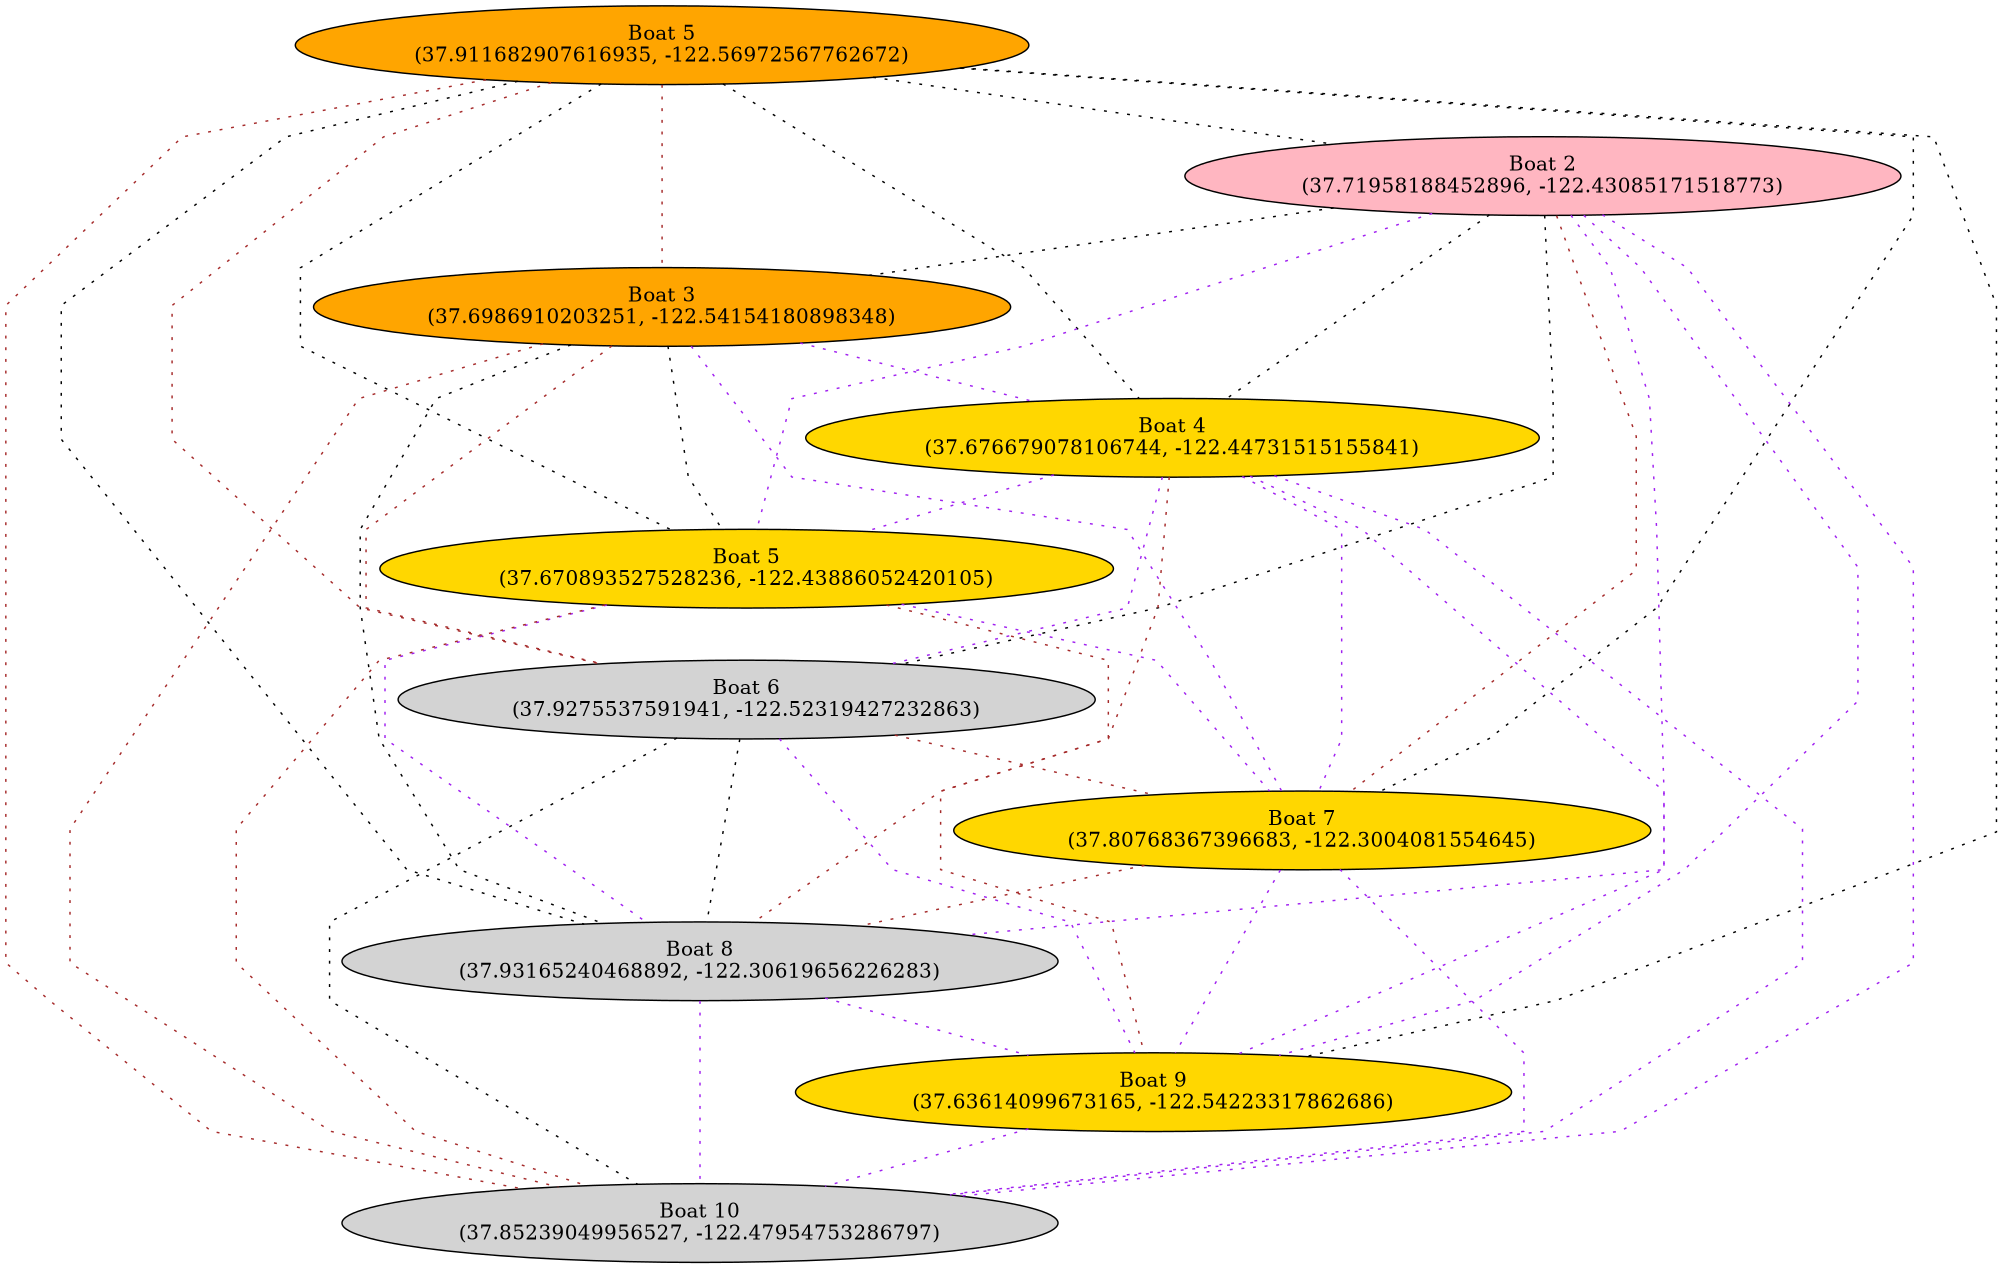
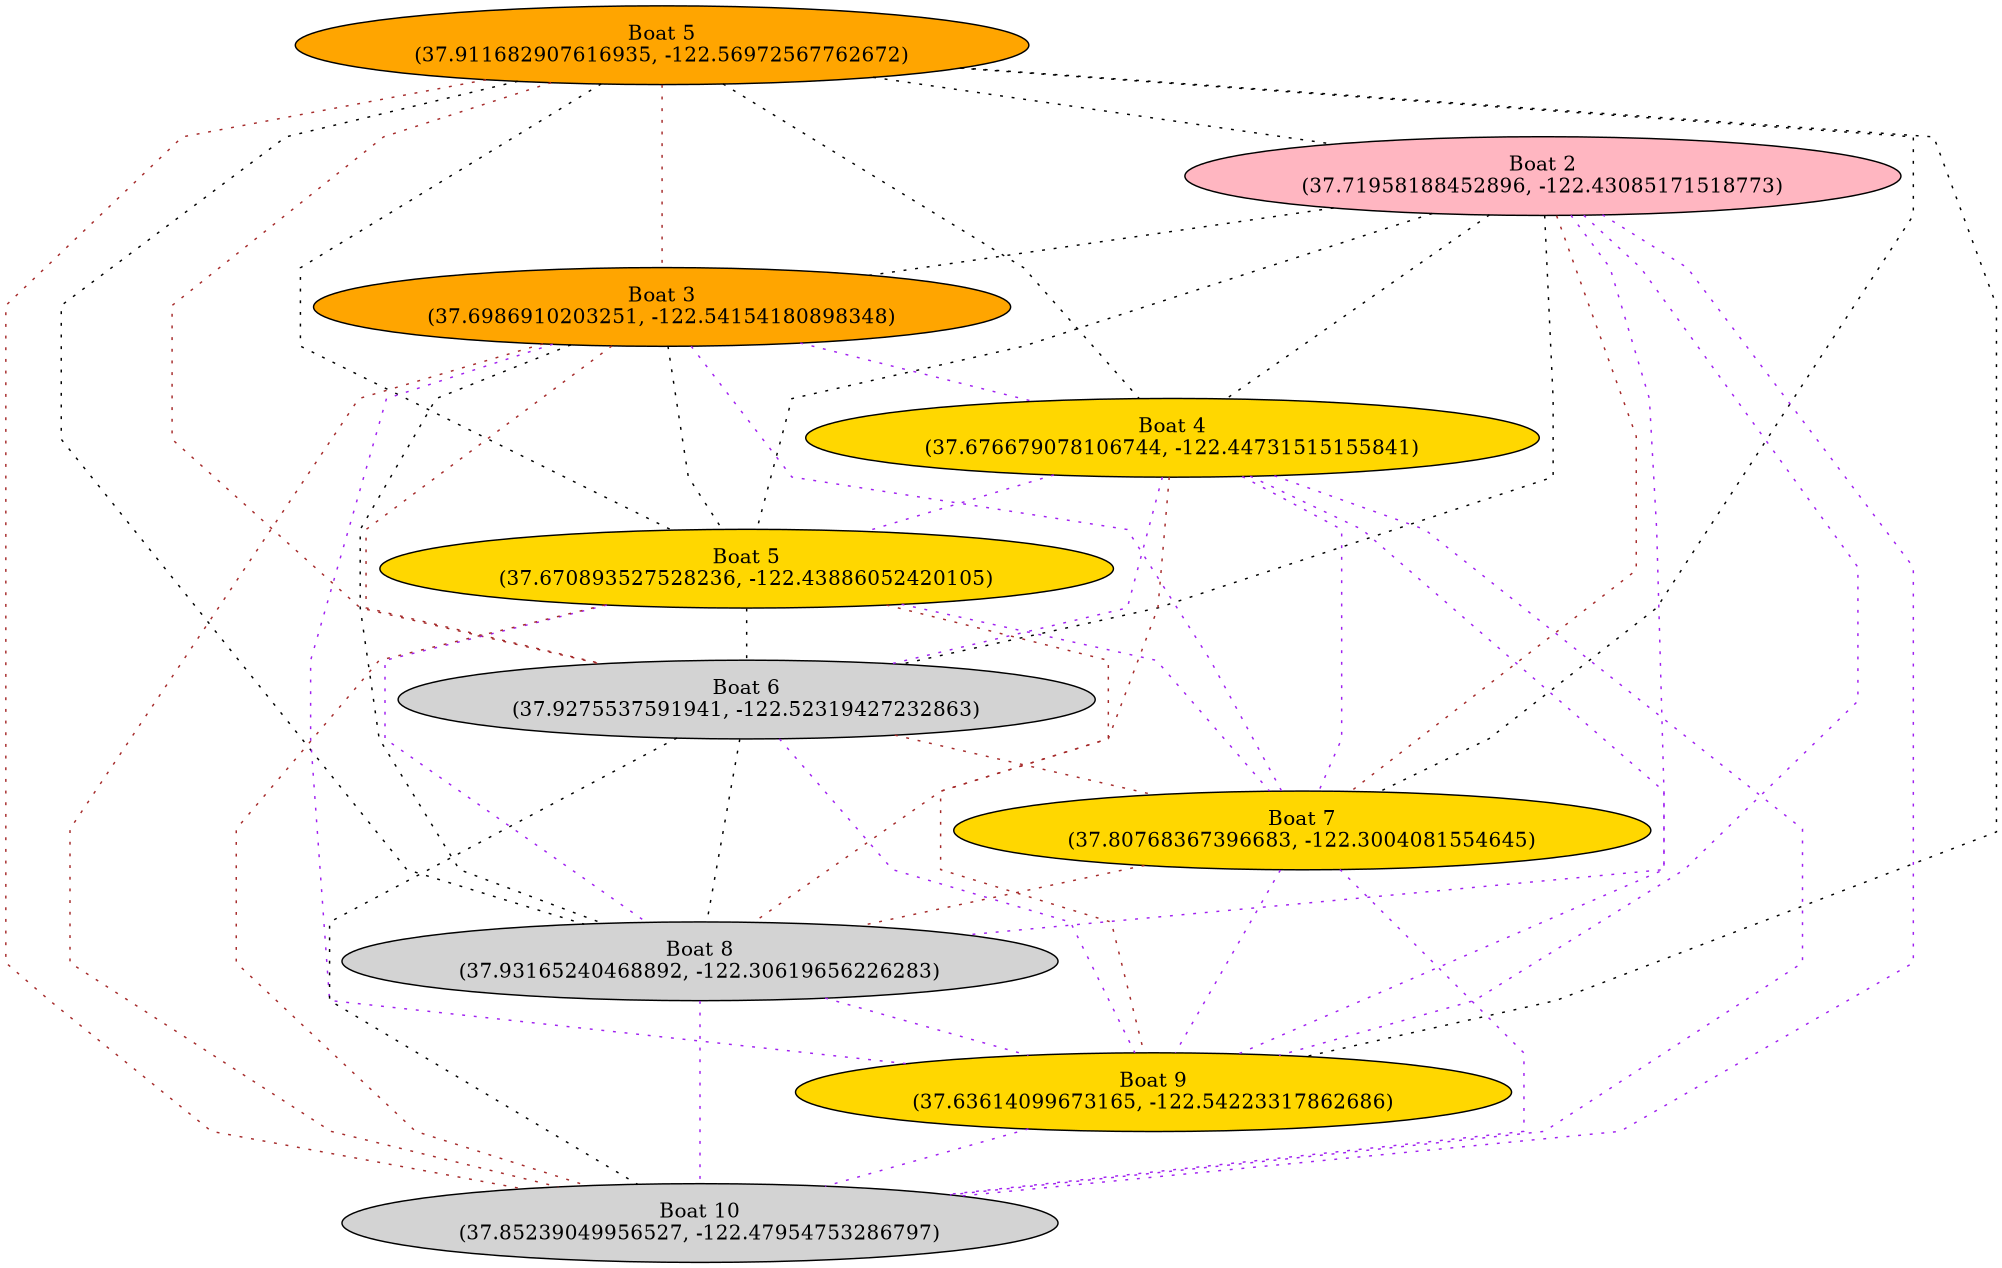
edge "Boat 2 (37.71958188452896, -122.43085171518773)" -- "Boat 5 (37.670893527528236, -122.43886052420105)": color purple -> black
edge "Boat 5 (37.670893527528236, -122.43886052420105)" -- "Boat 6 (37.9275537591941, -122.52319427232863)": added
edge "Boat 3 (37.6986910203251, -122.54154180898348)" -- "Boat 9 (37.63614099673165, -122.54223317862686)": added
